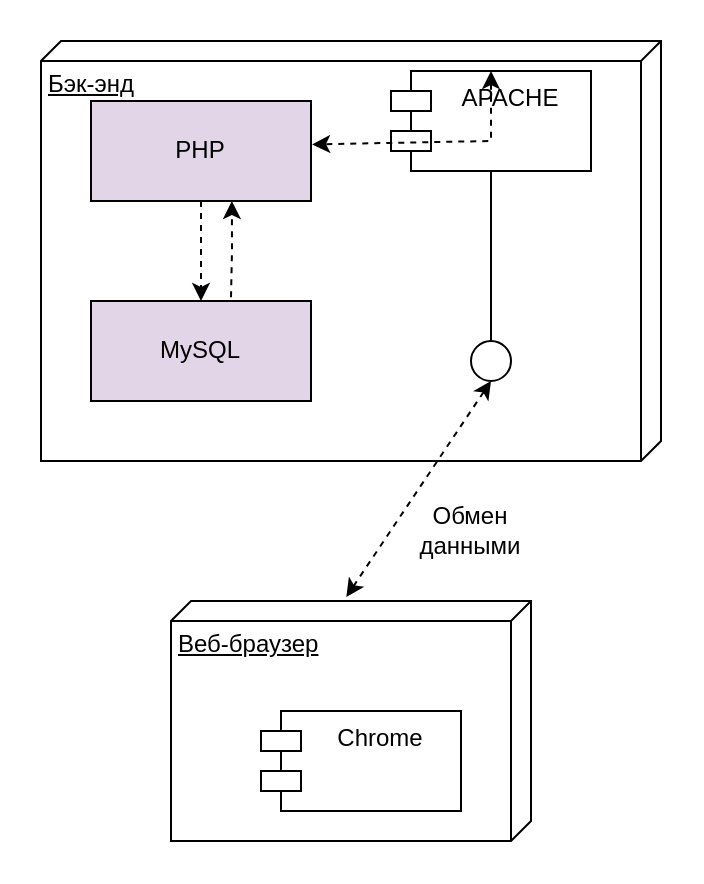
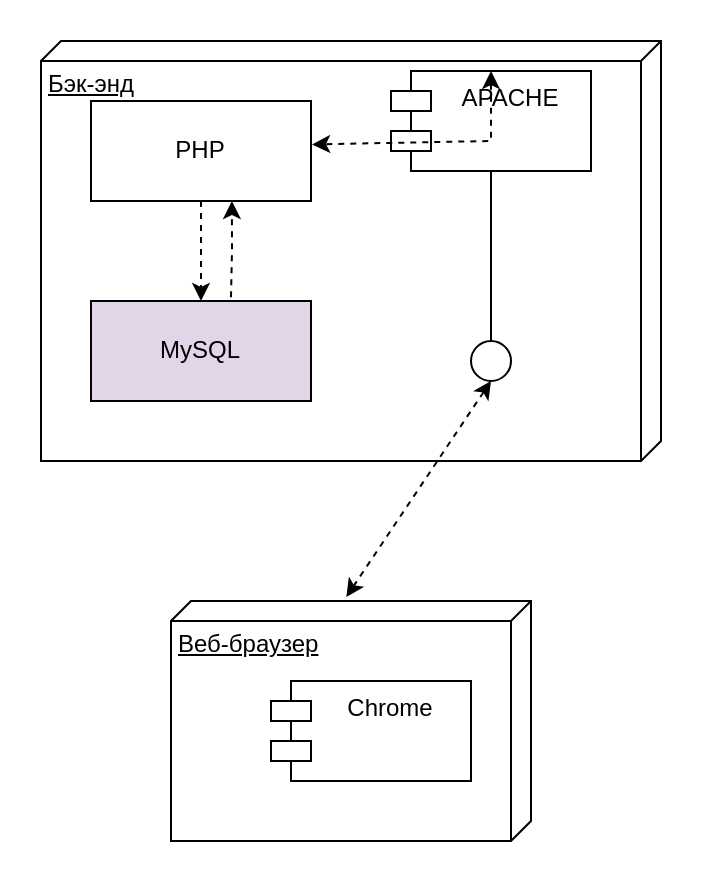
node "PHP": fillcolor #e1d5e7 -> #ffffff
node "Обмен данными": removed
node "Chrome": moved (361, 761) -> (371, 731)
